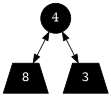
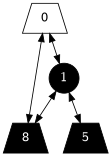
node "0": added
node "4": label "4" -> "1"
node "3": label "3" -> "5"
